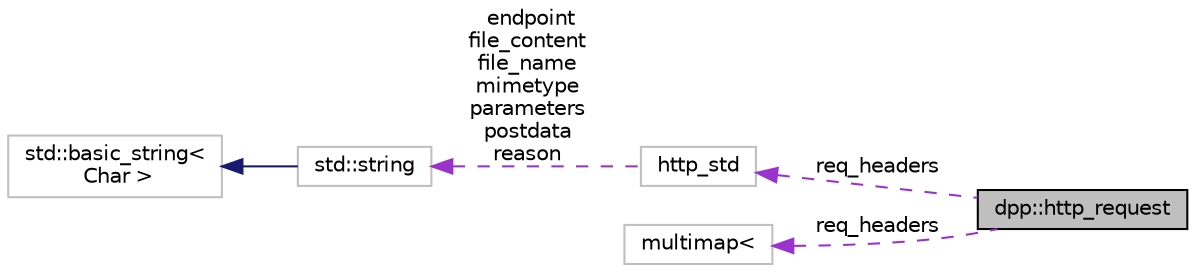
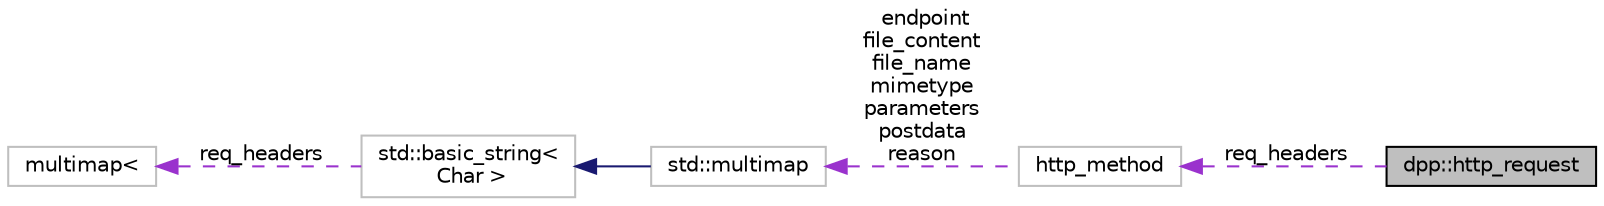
node "std::string": label "std::string" -> "std::multimap"
node "http_std": label "http_std" -> "http_method"
edge "dpp::http_request" -> "multimap<": now "std::basic_string< Char >" -> "multimap<"
